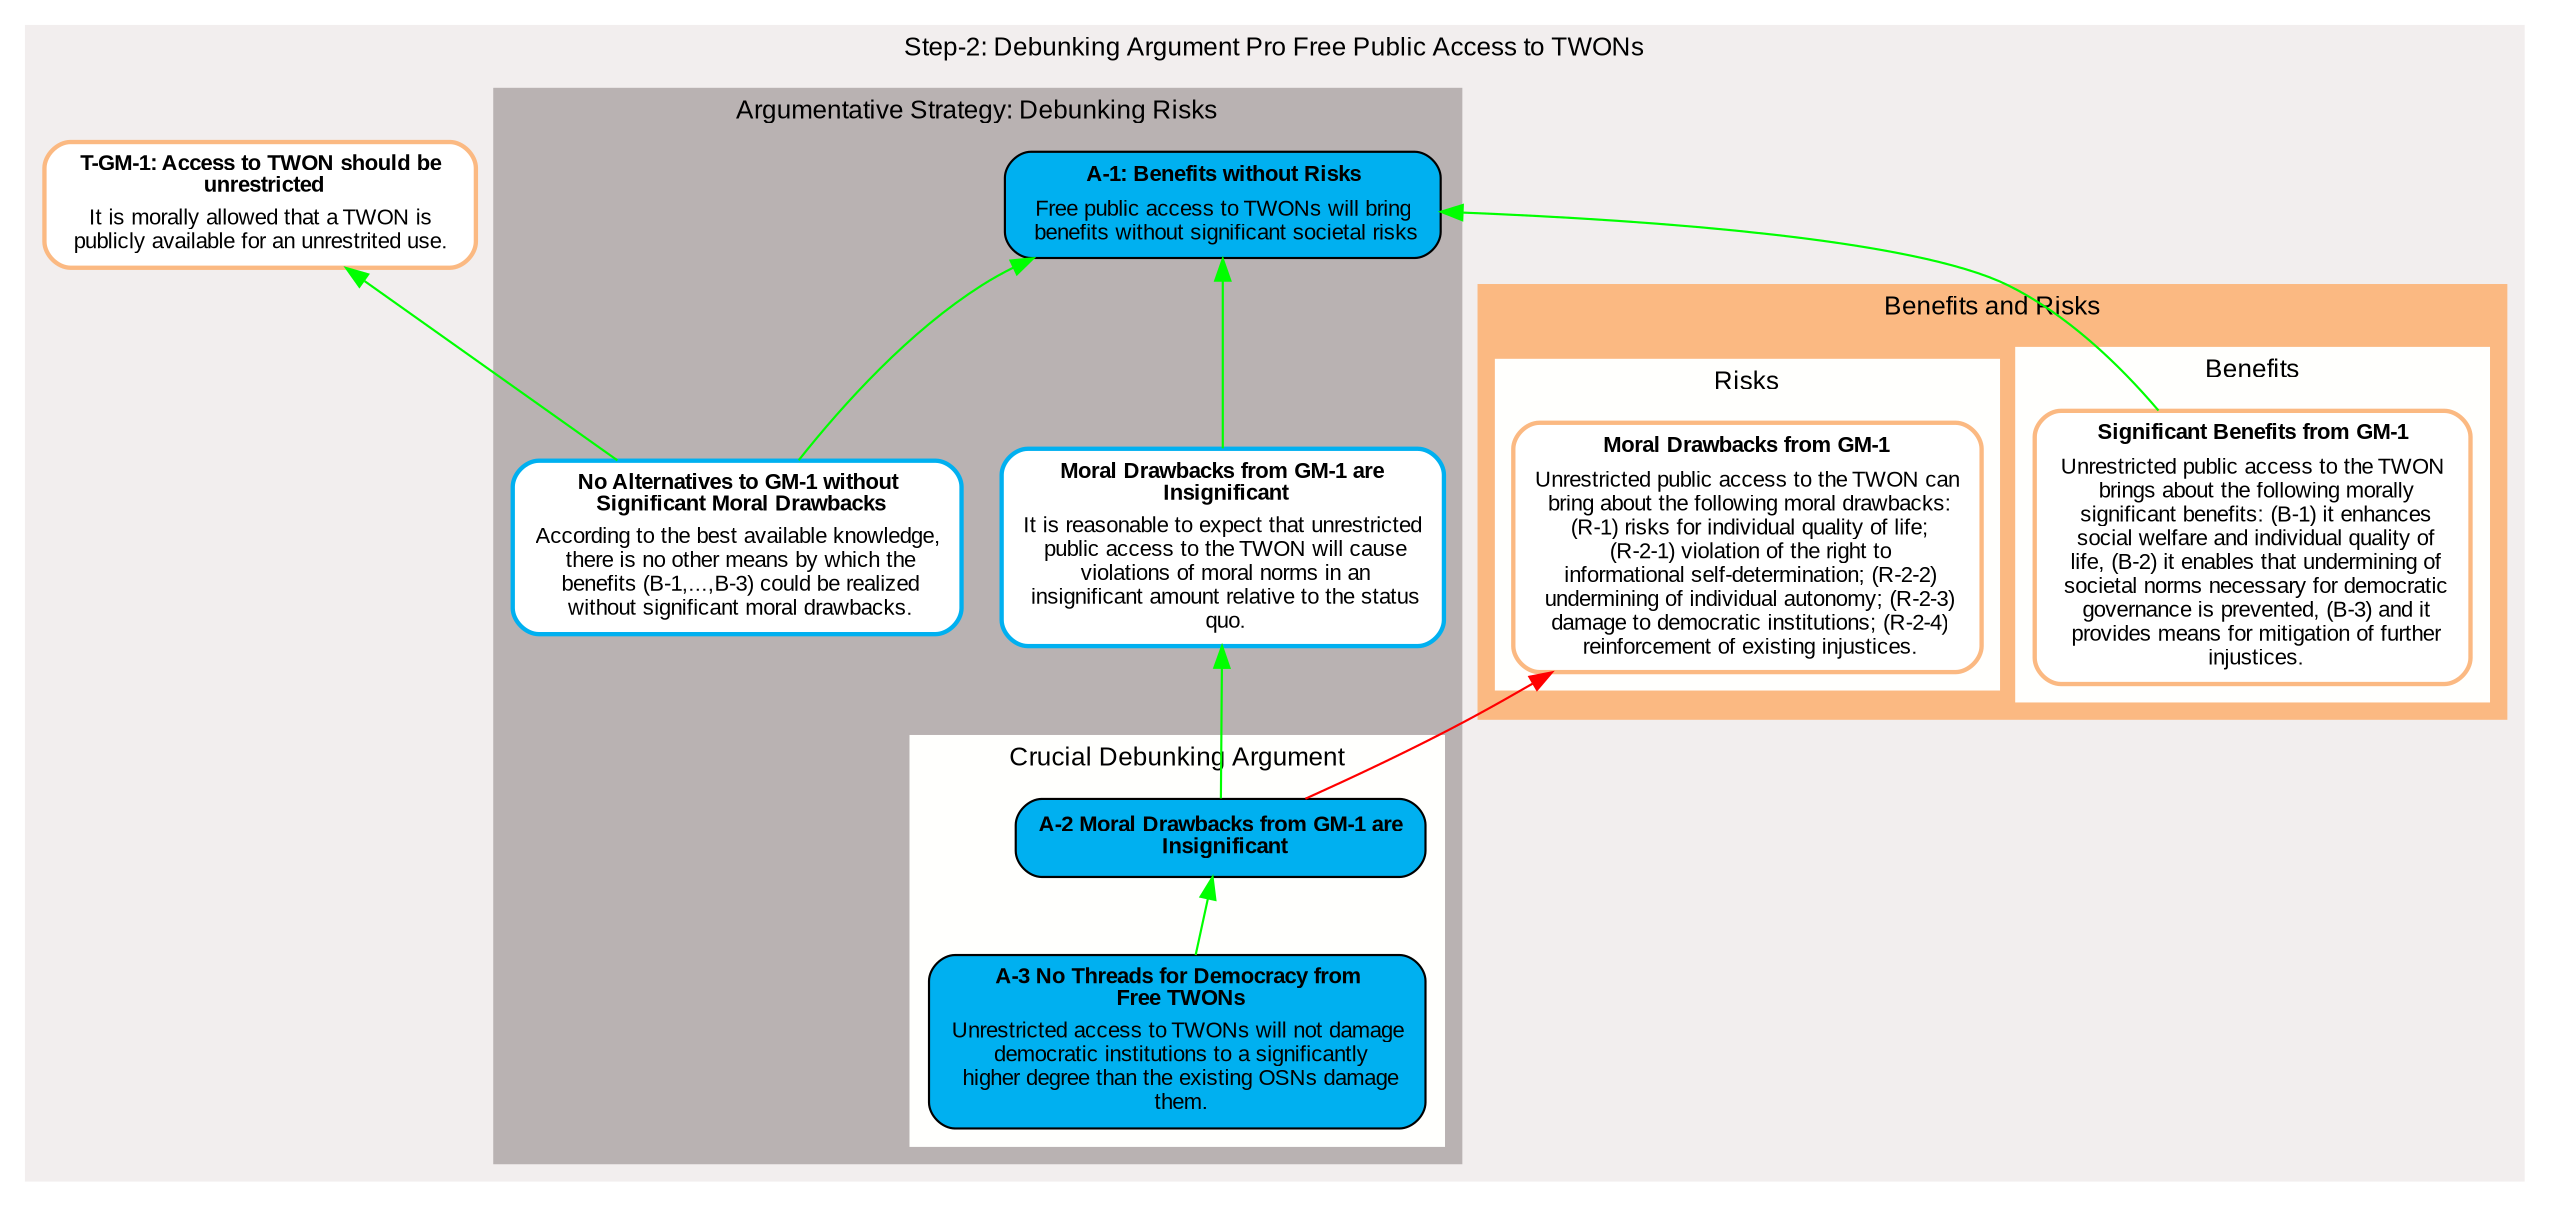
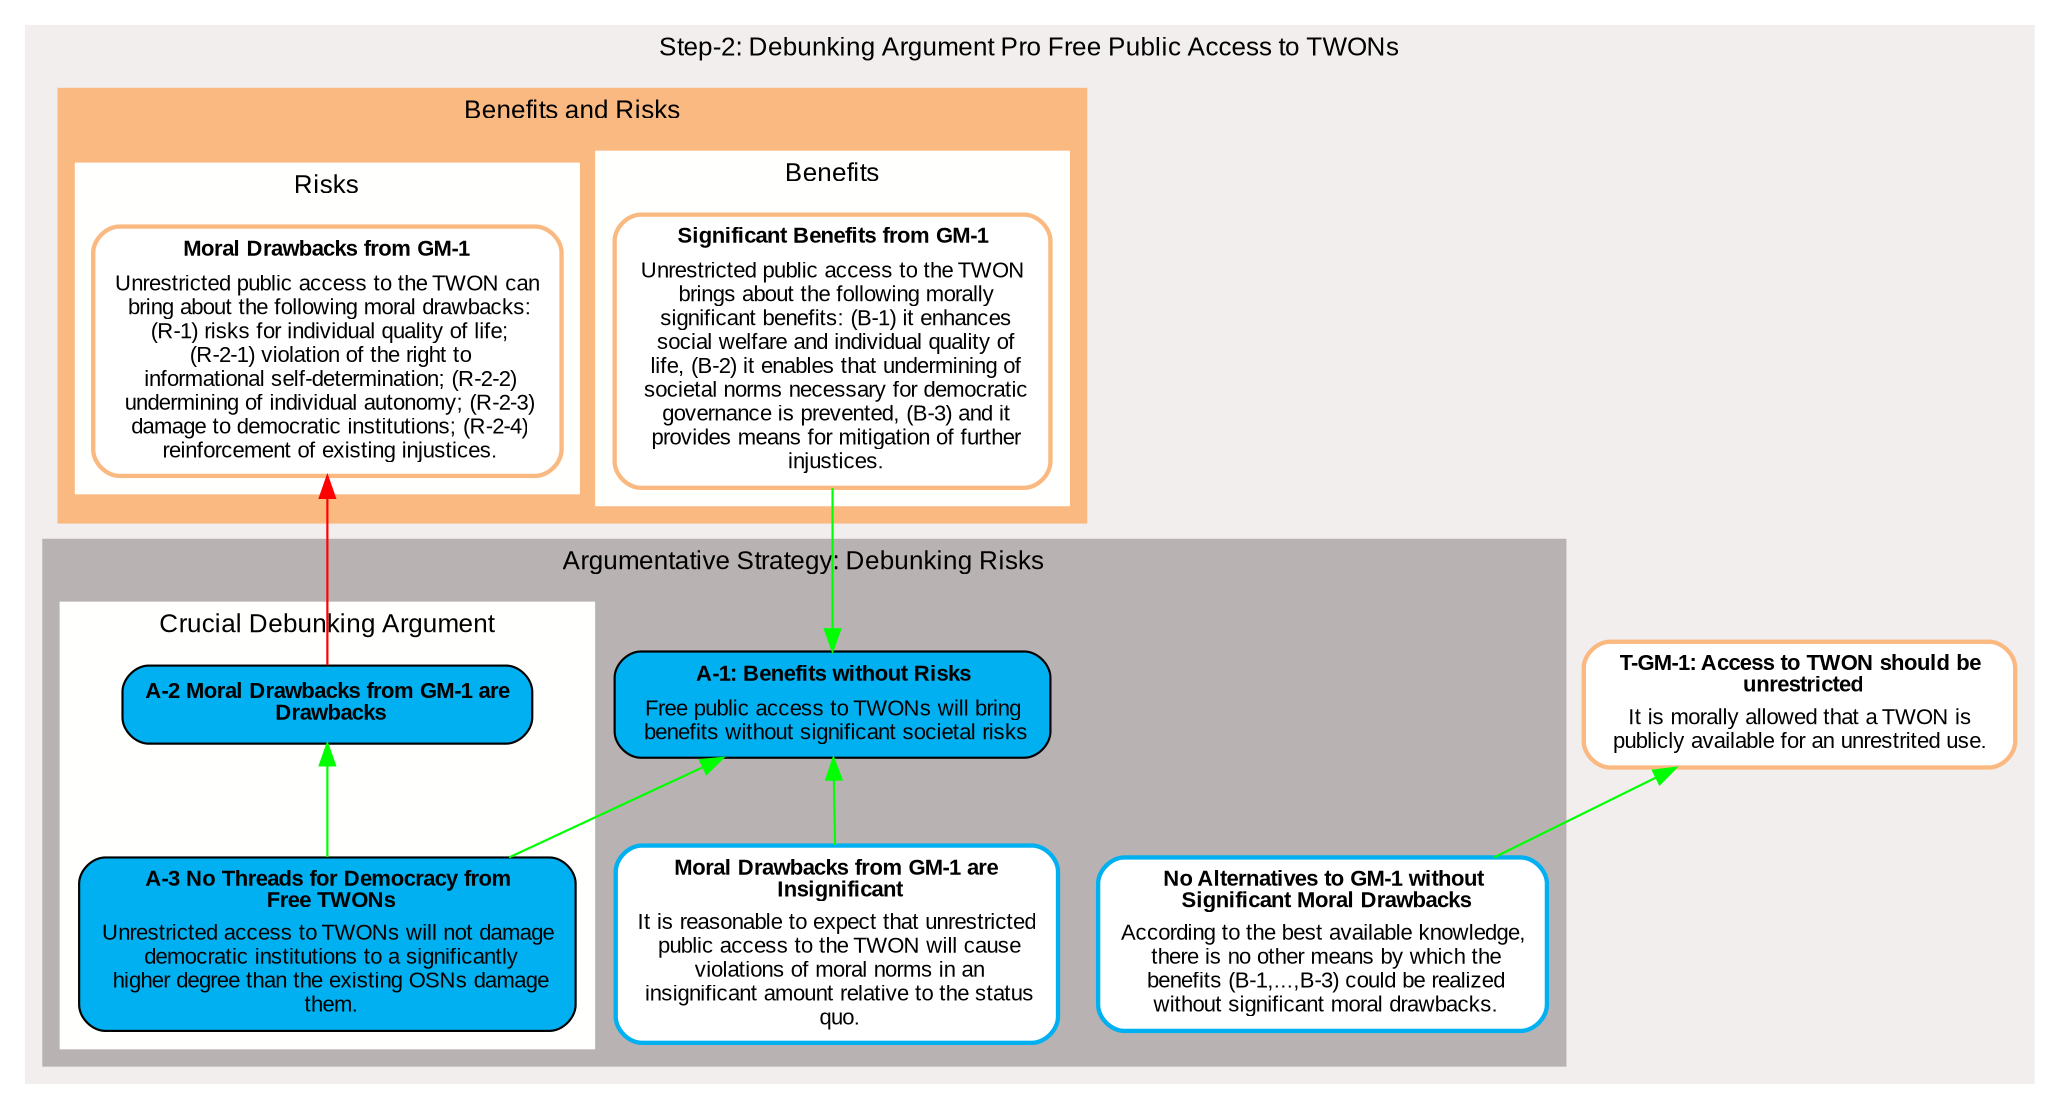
edge "No Alternatives to GM-1 without" -> "A-1: Benefits without Risks": now "A-3 No Threads for Democracy from" -> "A-1: Benefits without Risks"
edge "A-2 Moral Drawbacks from GM-1 are" -> "Moral Drawbacks from GM-1 are": removed
node "A-2 Moral Drawbacks from GM-1 are": text "Insignificant" -> "Drawbacks"
